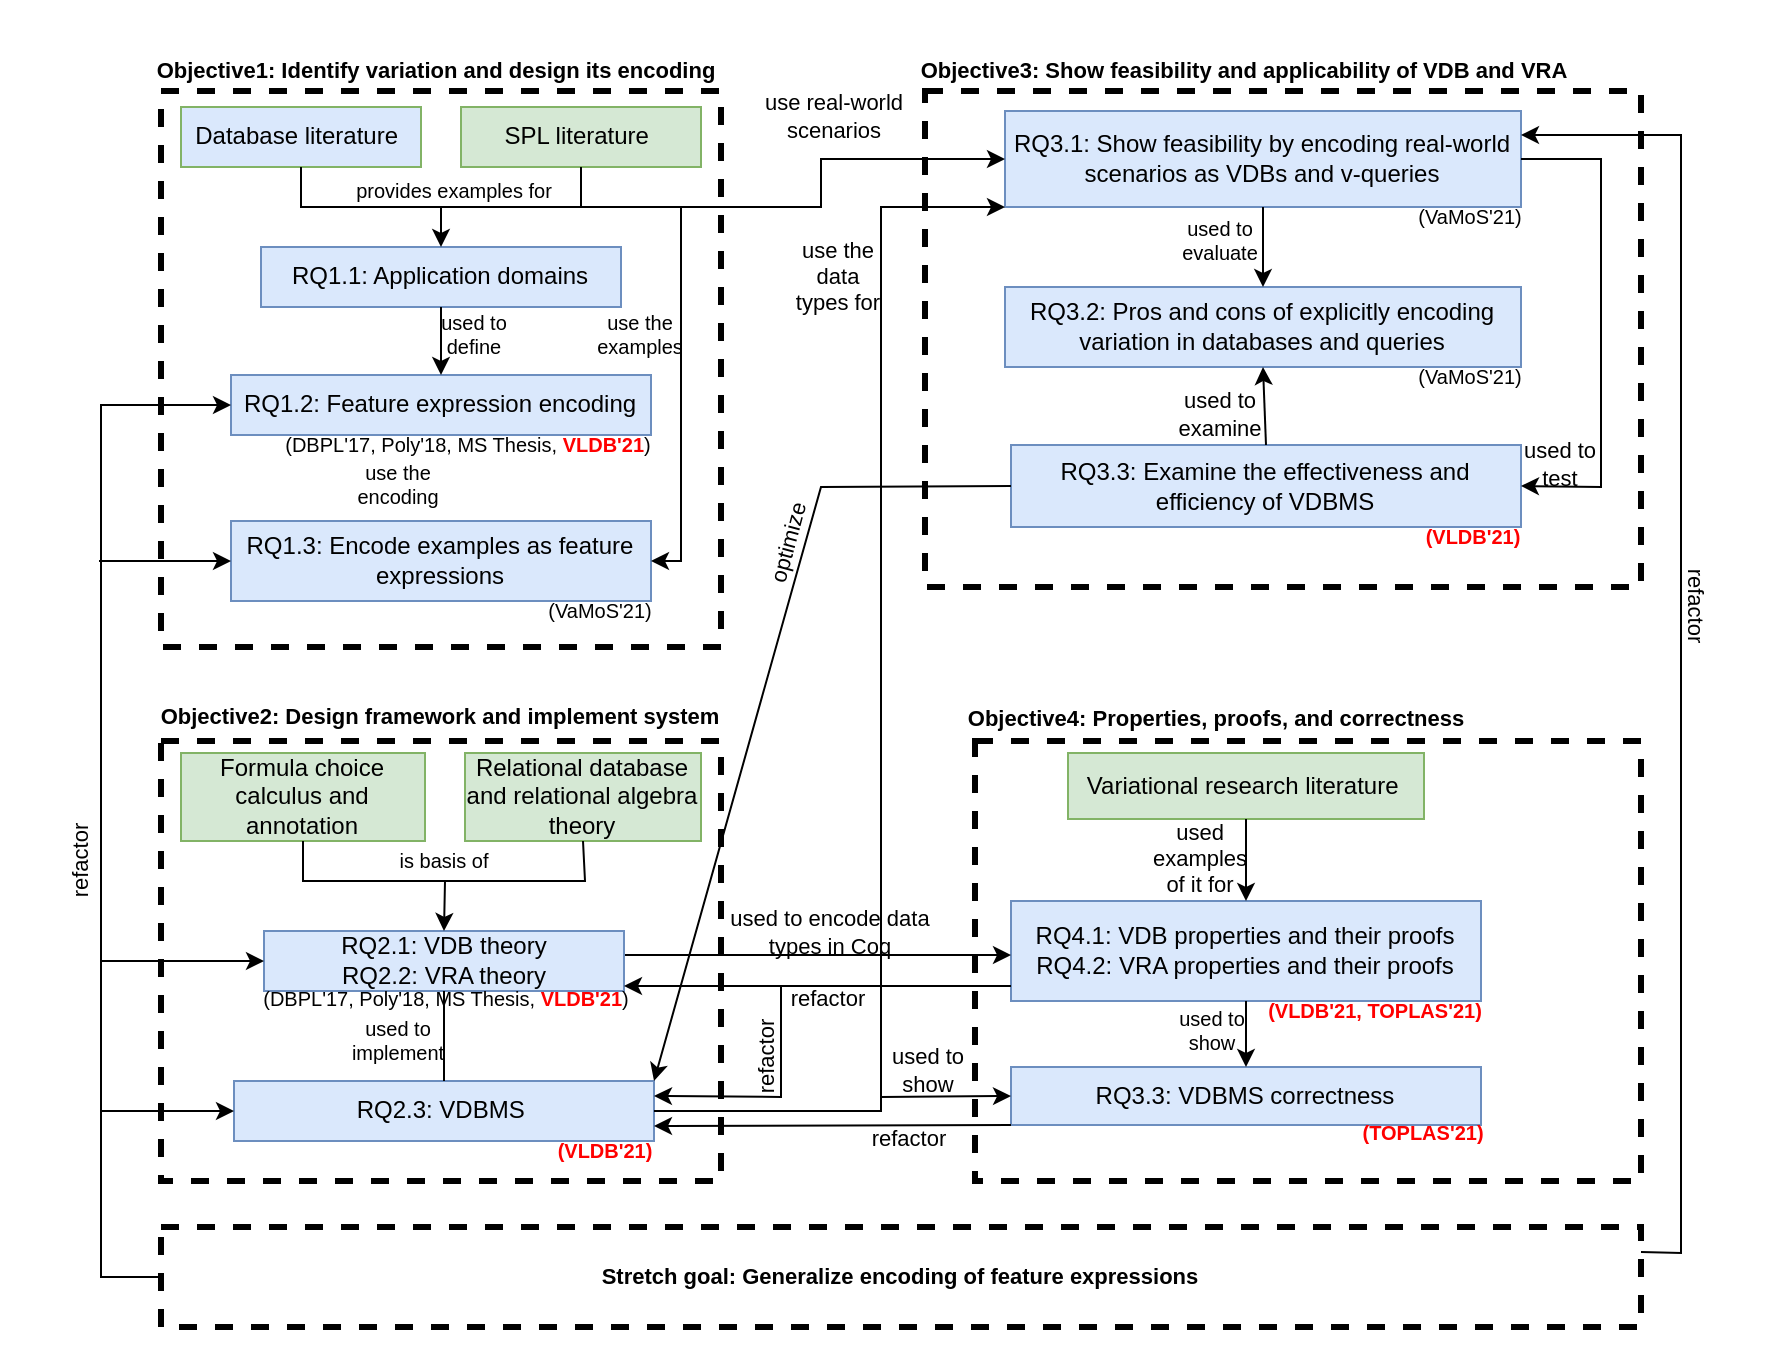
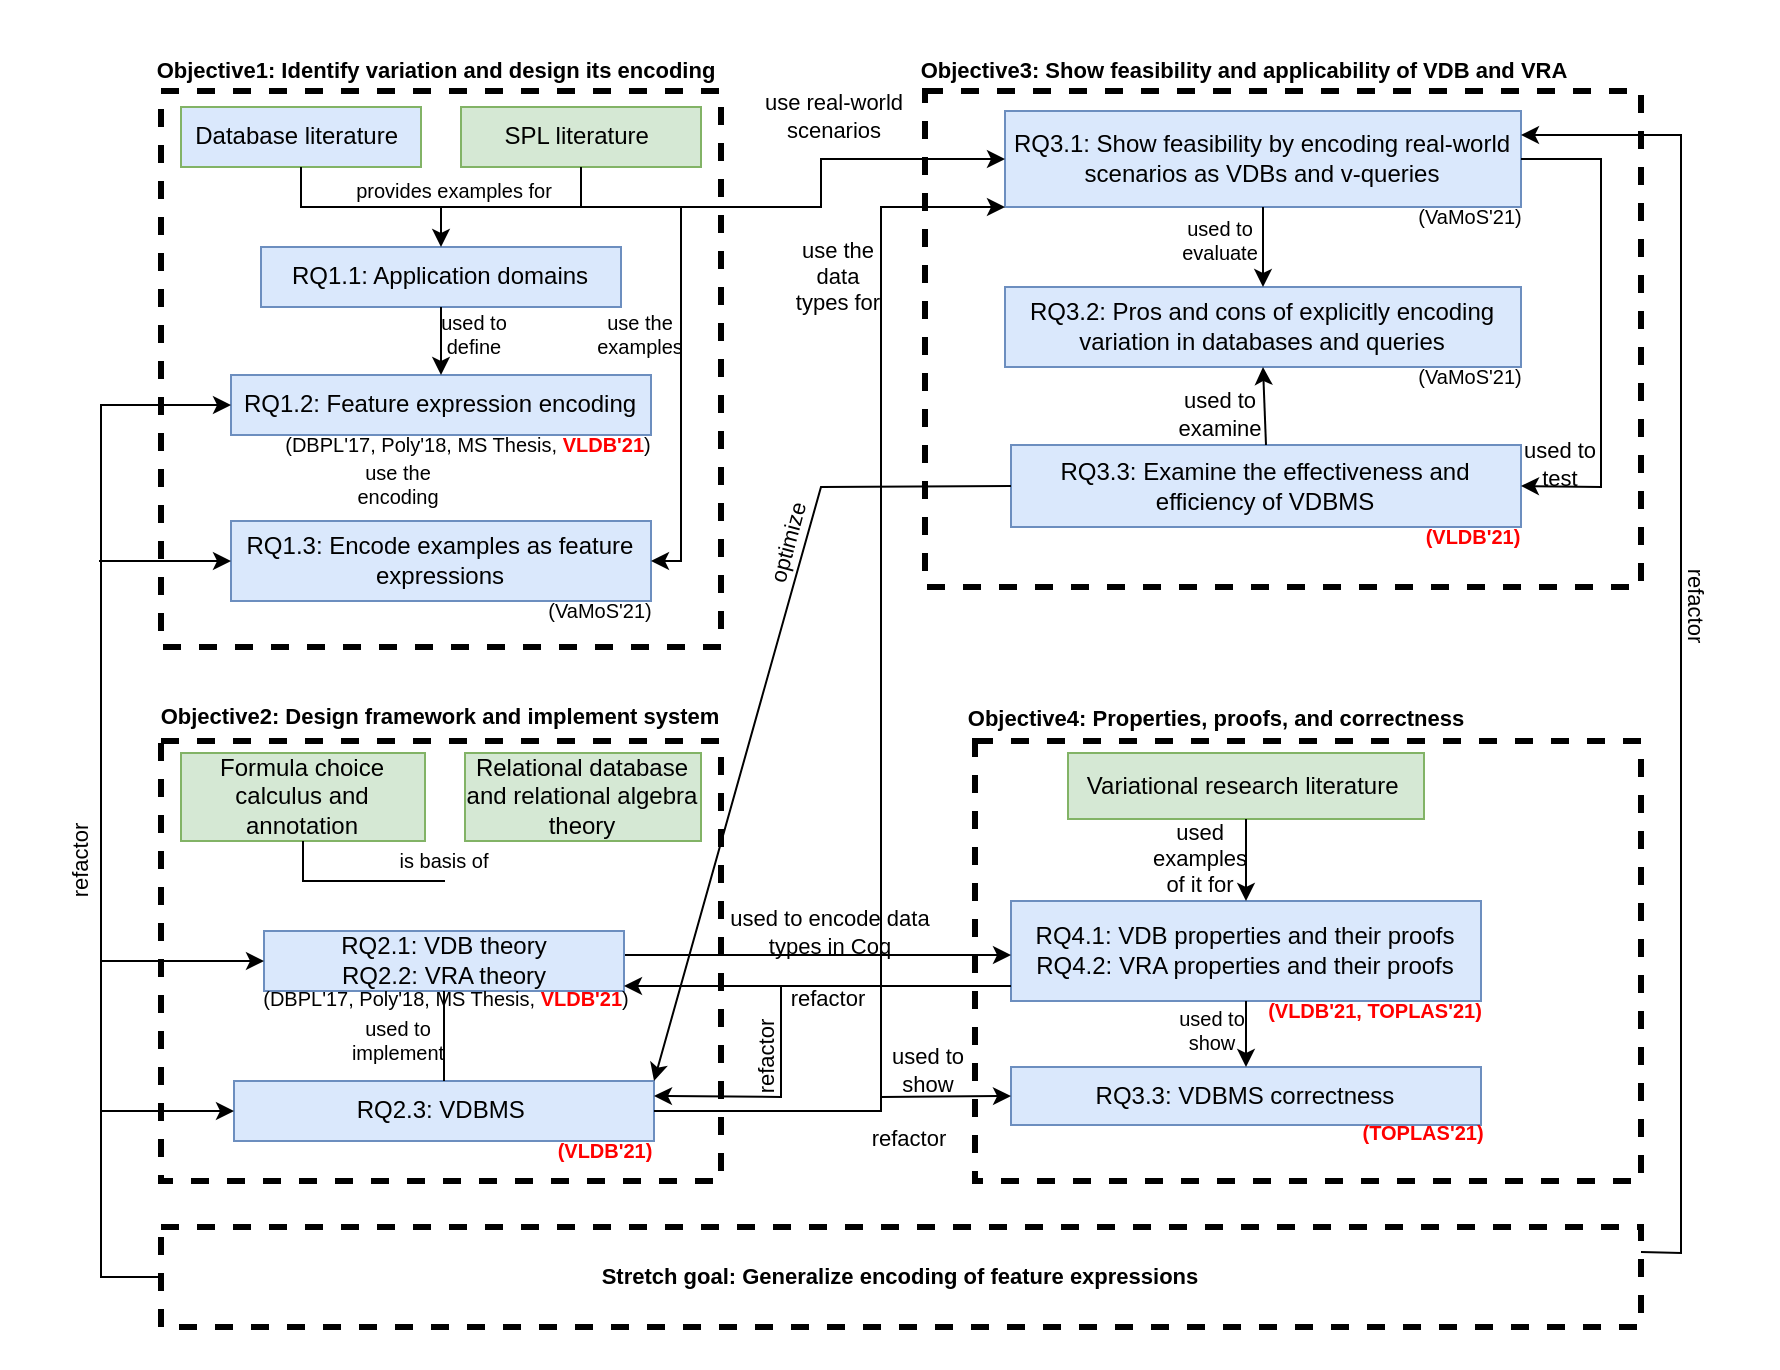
edge "Relational database and relational algebra theory" -> "RQ2.1: VDB theory RQ2.2: VRA theory": removed
edge "RQ3.3: VDBMS correctness" -> "RQ2.3: VDBMS": removed
